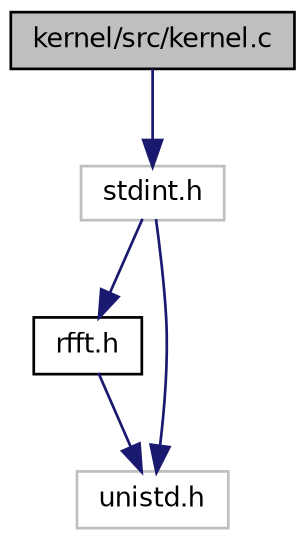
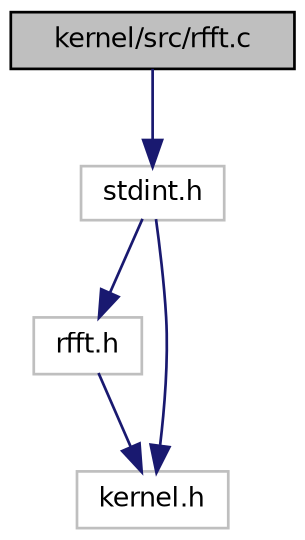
node "kernel/src/kernel.c": label "kernel/src/kernel.c" -> "kernel/src/rfft.c"
node "rfft.h": color black -> grey75
node "unistd.h": label "unistd.h" -> "kernel.h"
